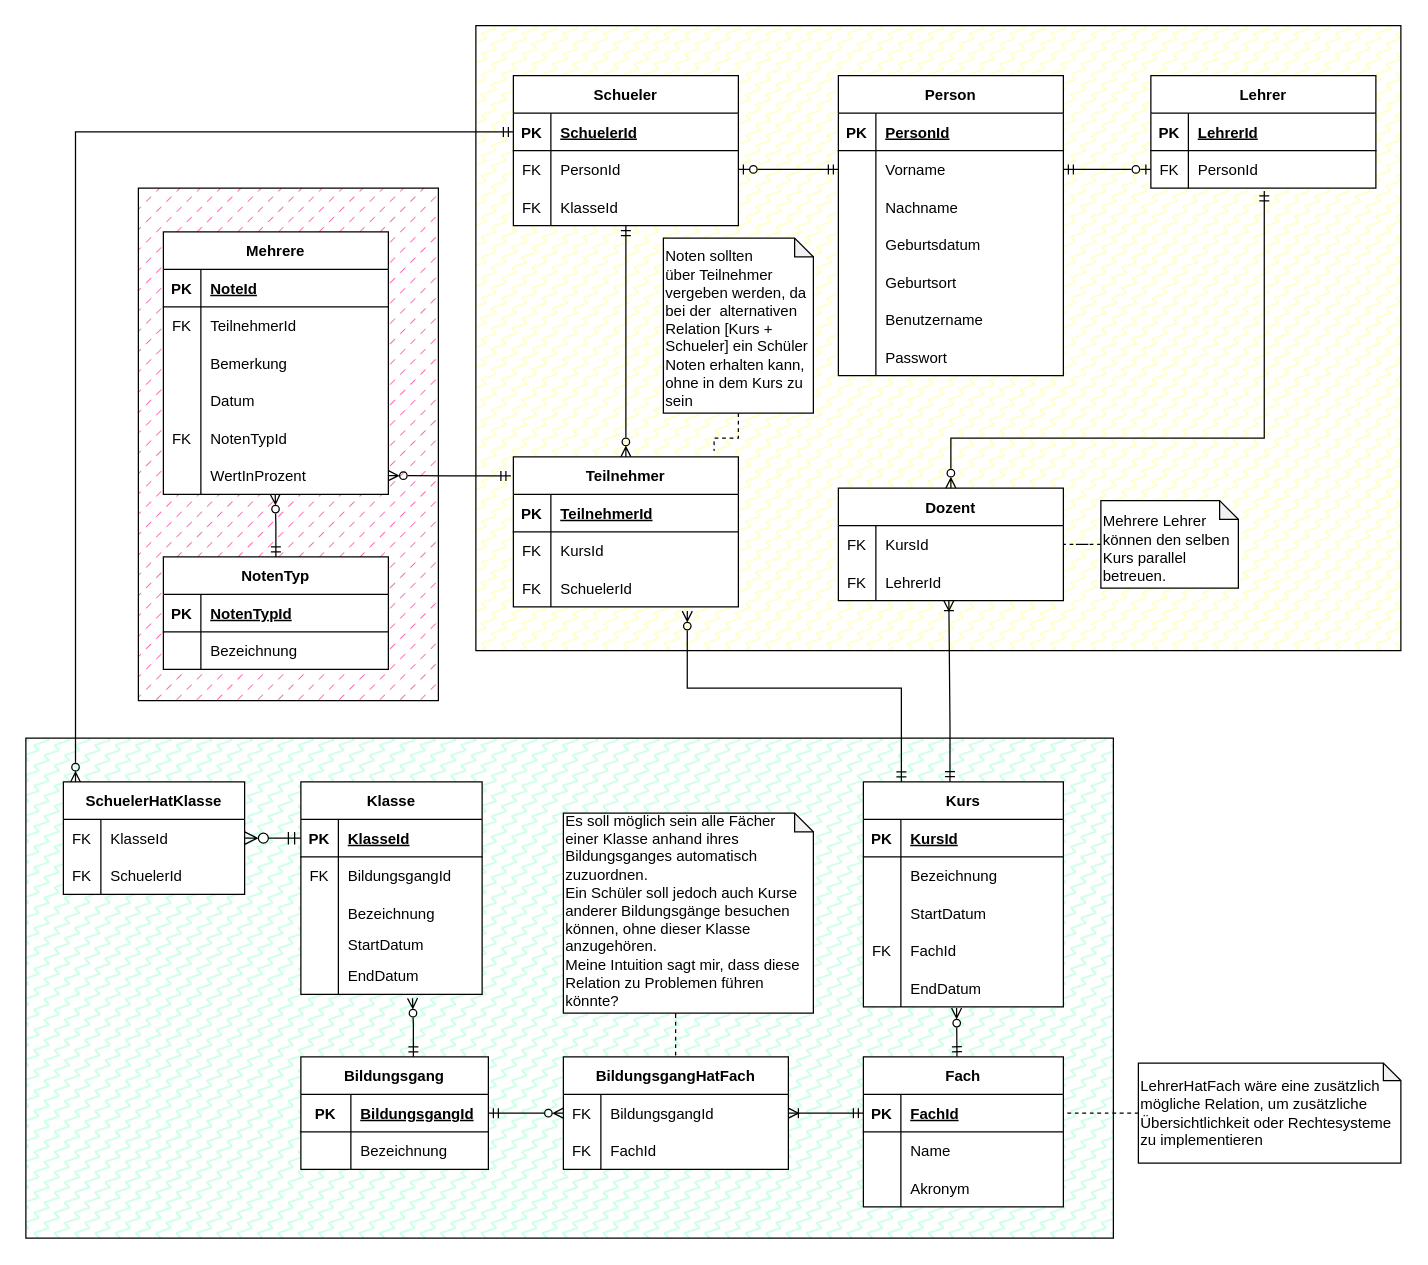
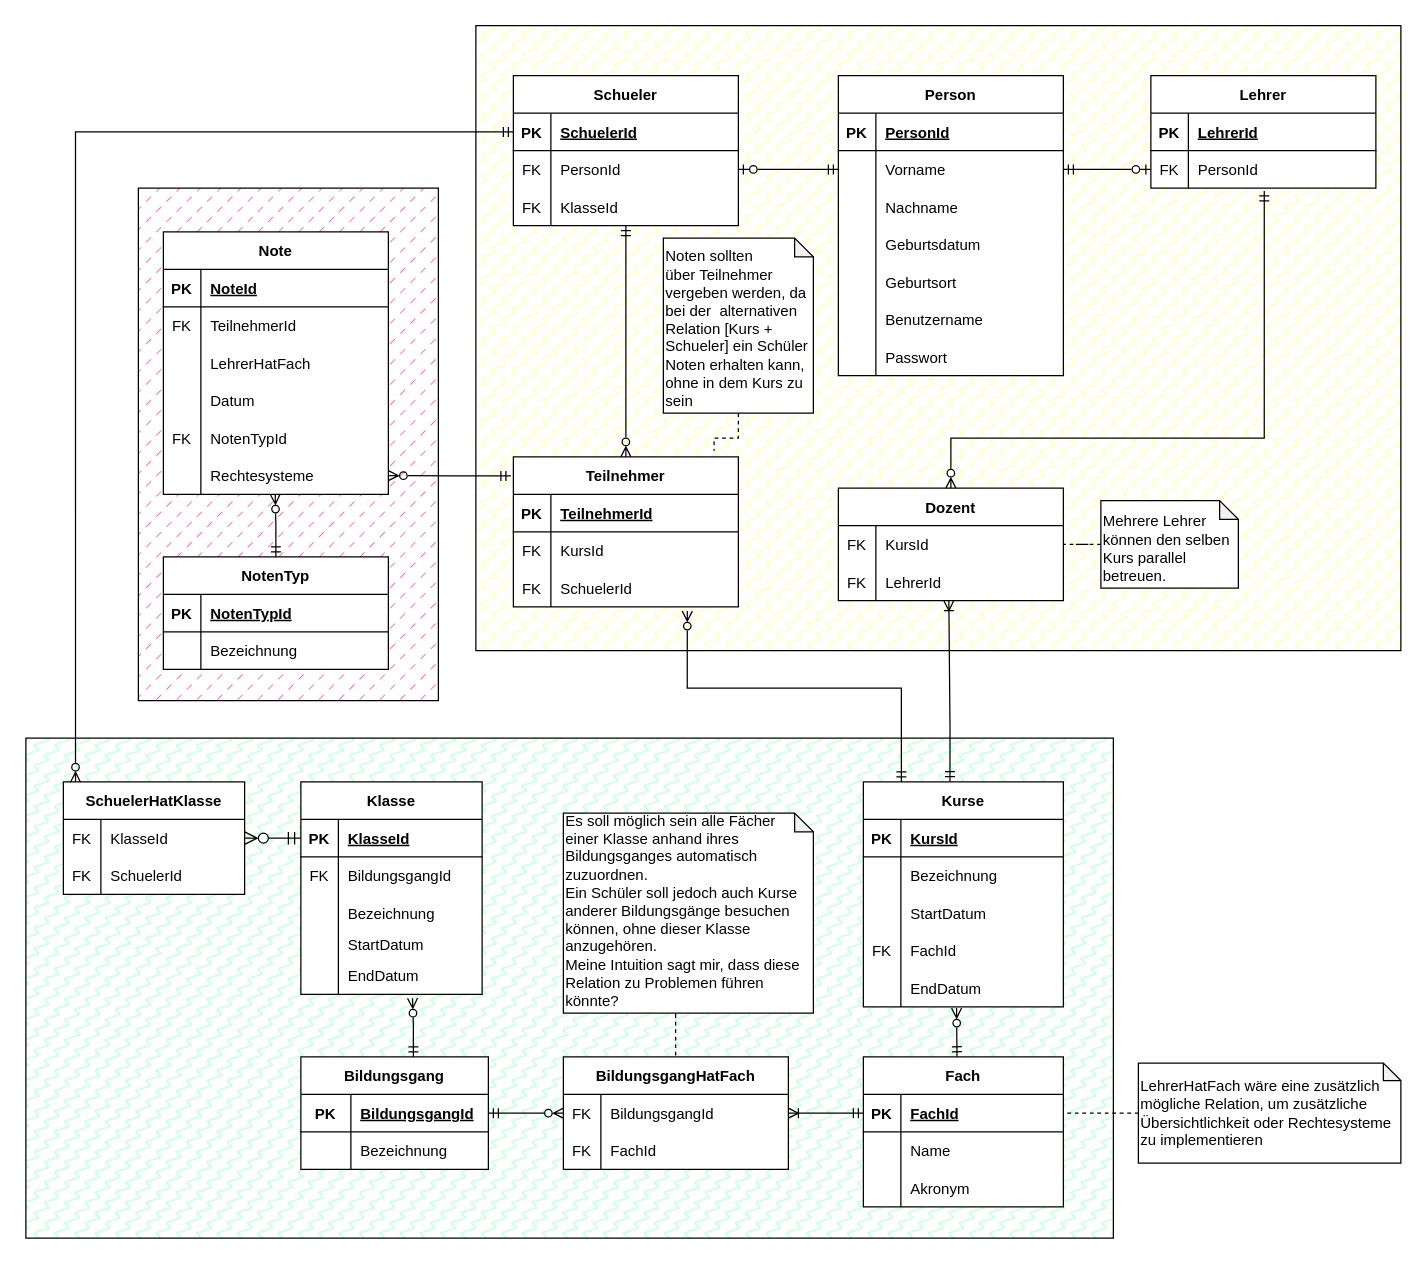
node "Mehrere": label "Mehrere" -> "Note"
node "Bemerkung": label "Bemerkung" -> "LehrerHatFach"
node "WertInProzent": label "WertInProzent" -> "Rechtesysteme"
node "Kurs": label "Kurs" -> "Kurse"
